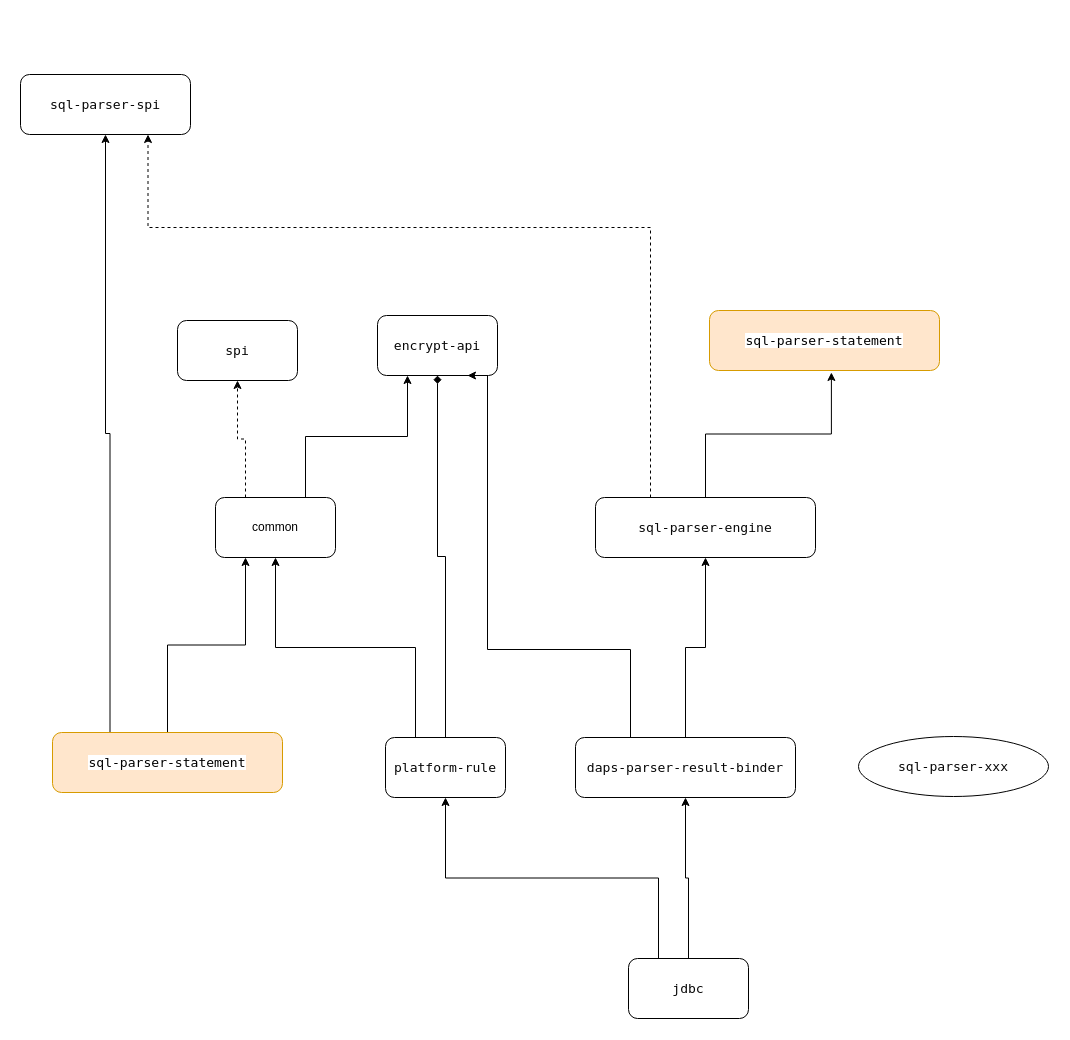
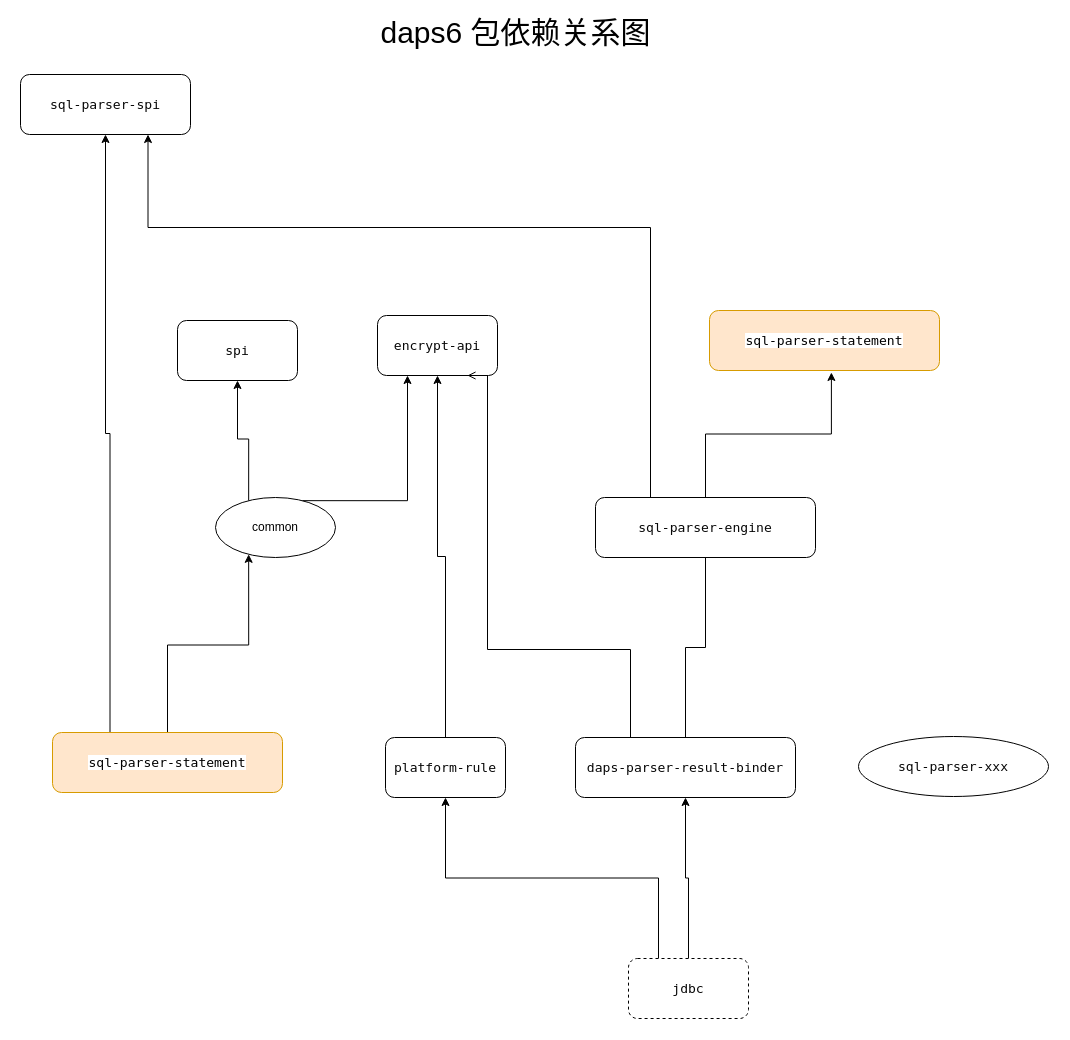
node "daps6 包依赖关系图": added
edge "sql-parser-engine" -> "sql-parser-spi": style dashed -> solid
edge "daps-parser-result-binder" -> "encrypt-api": arrowhead classic -> open
edge "platform-rule" -> "encrypt-api": arrowhead diamond -> classic
edge "common" -> "spi": style dashed -> solid
node "common": shape rounded rectangle -> ellipse
edge "daps-parser-result-binder" -> "sql-parser-engine": arrowhead classic -> none
edge "platform-rule" -> "common": removed
node "jdbc": style solid -> dashed
